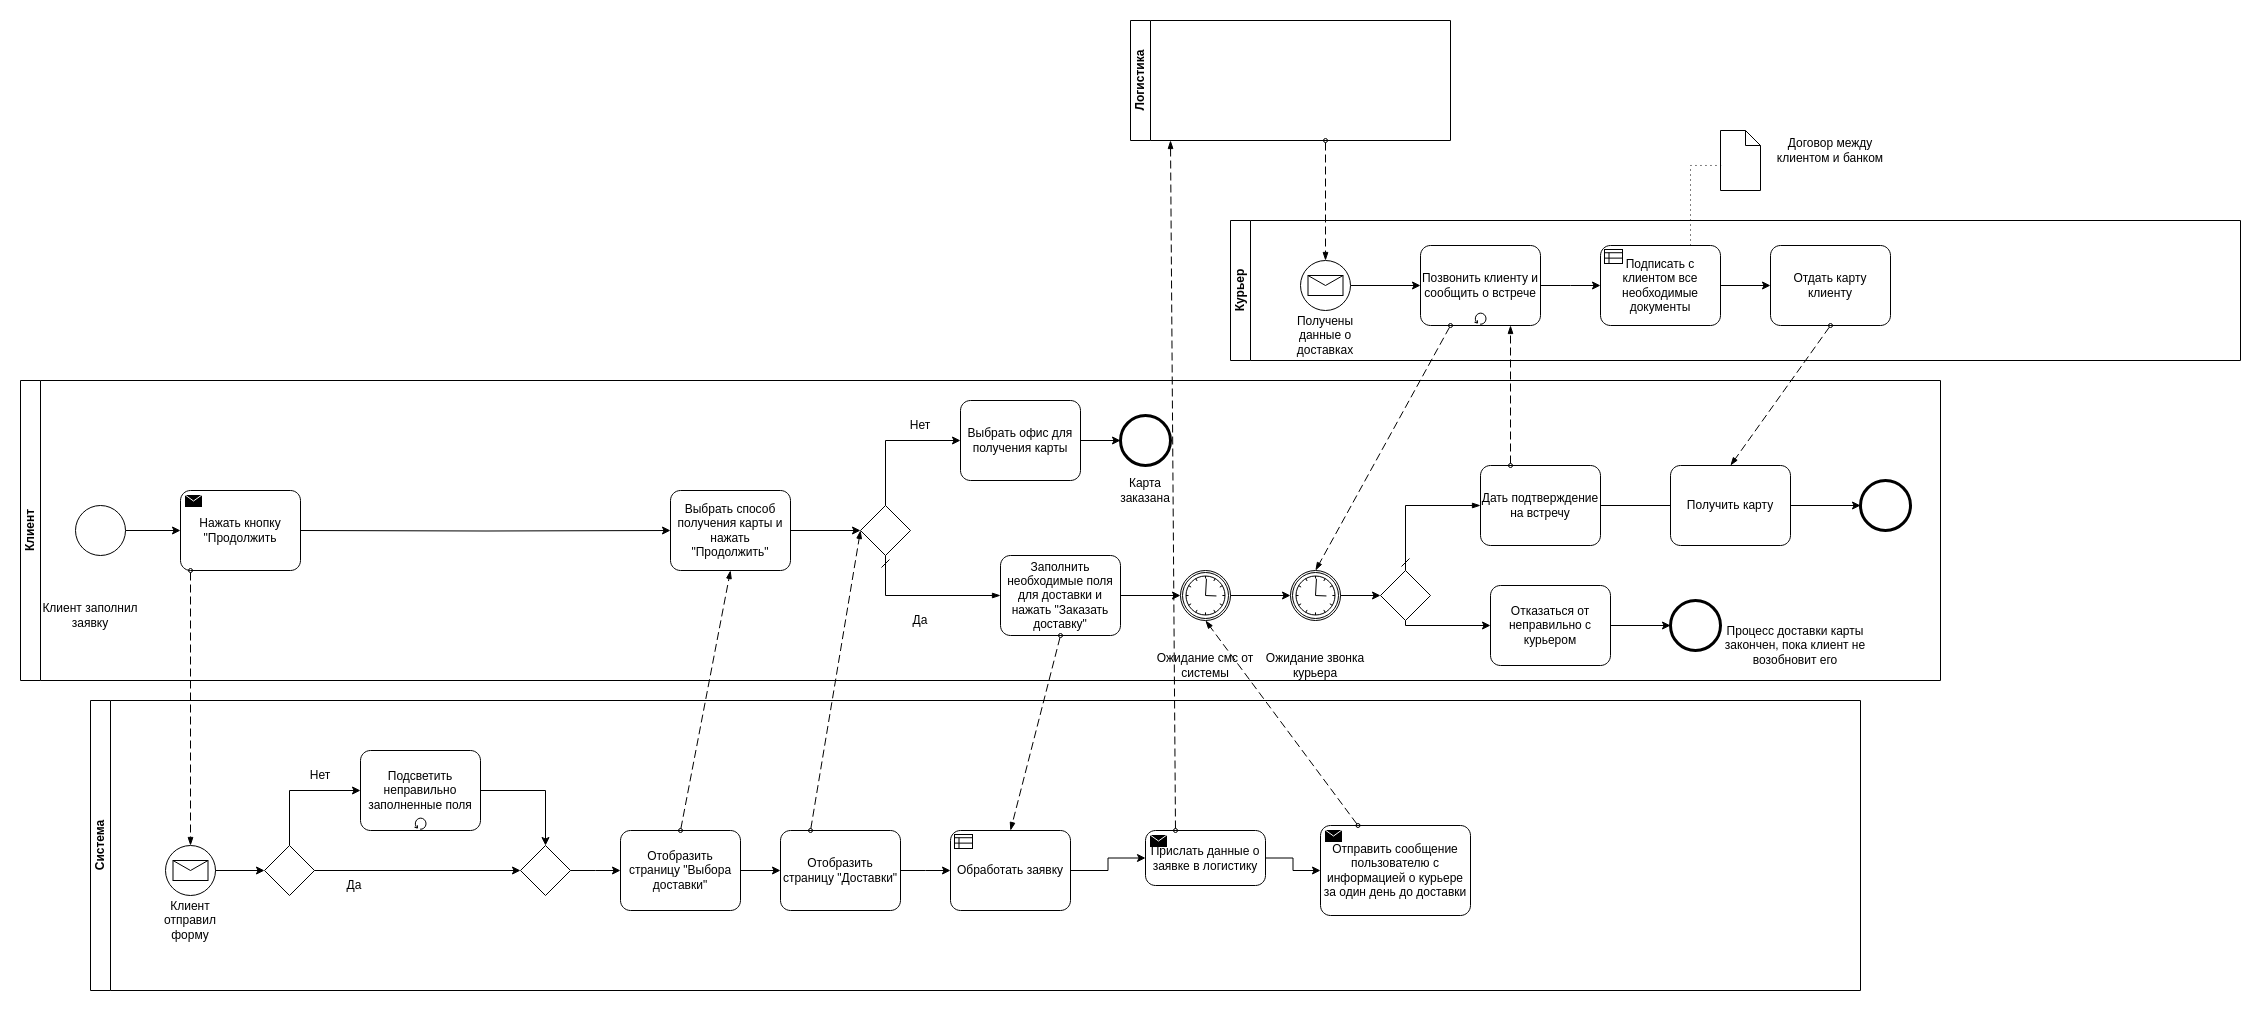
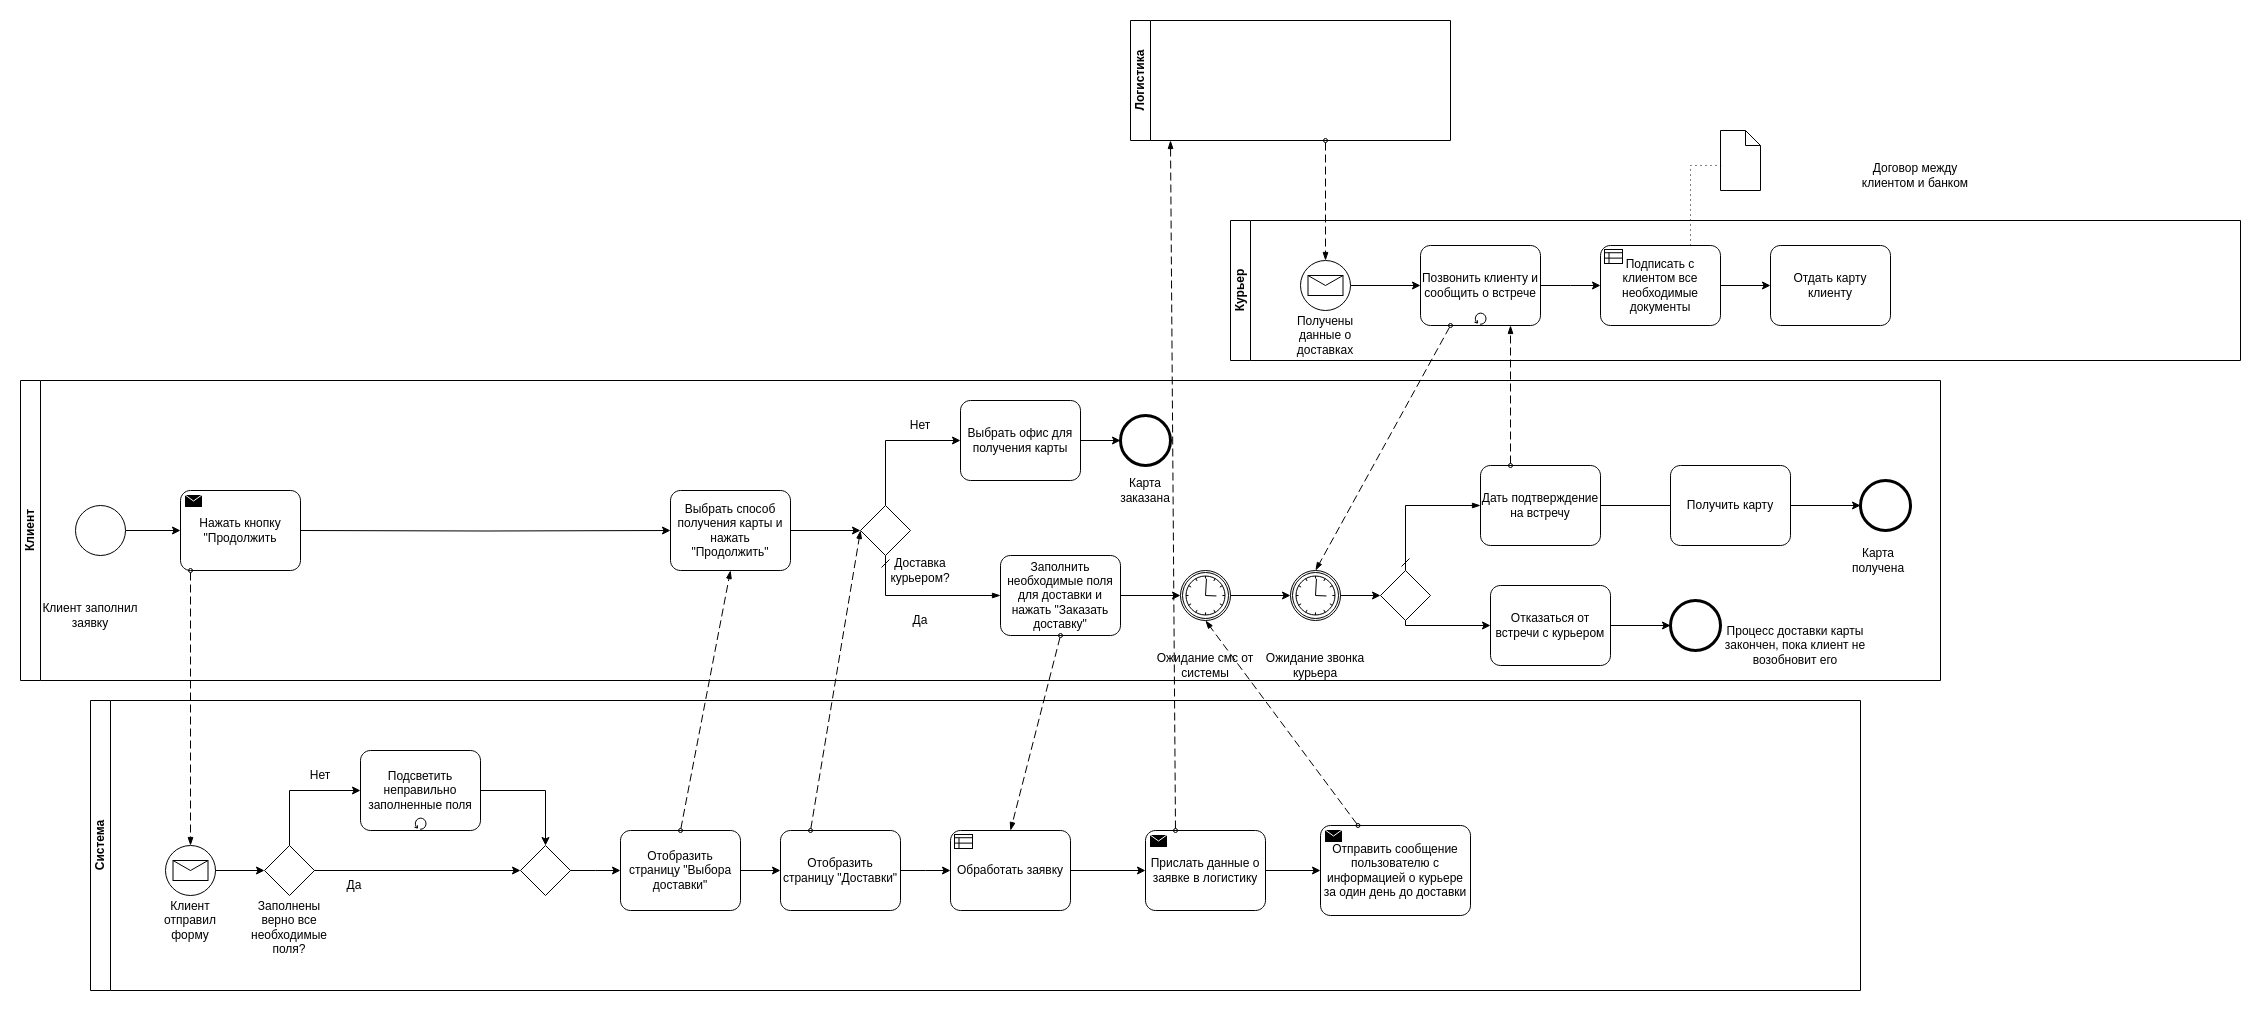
node "Договор между клиентом и банком": moved (1831, 151) -> (1916, 176)
edge "Отдать карту клиенту" -- "Получить карту": removed
node "Карта получена": added
node "Доставка курьером?": added
node "Отказаться от неправильно с курьером": label "Отказаться от неправильно с курьером" -> "Отказаться от встречи с курьером"
node "Прислать данные о заявке в логистику": size 120x55 -> 120x80
node "Заполнены верно все необходимые поля?": added
